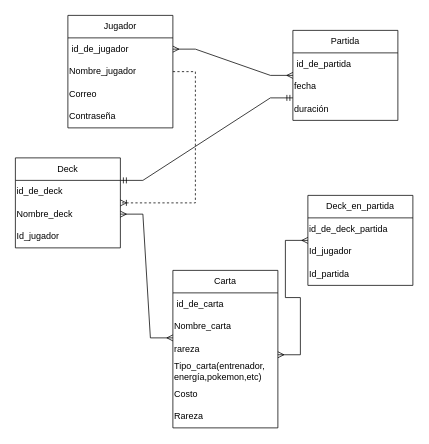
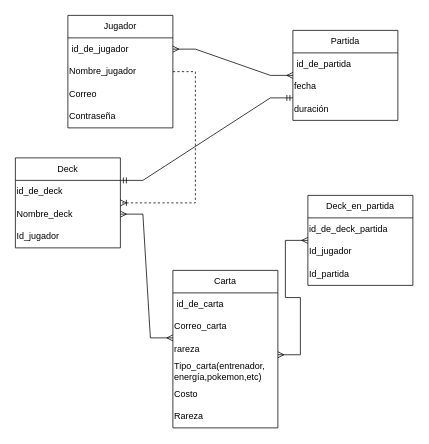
node "Nombre_carta": label "Nombre_carta" -> "Correo_carta"
